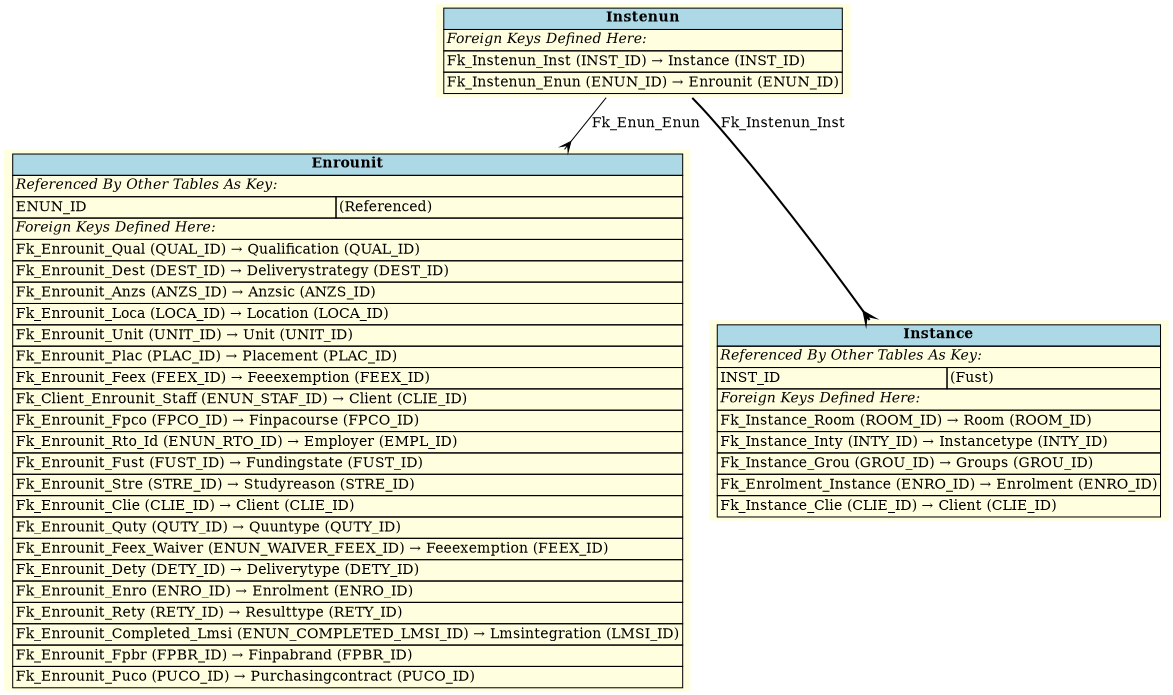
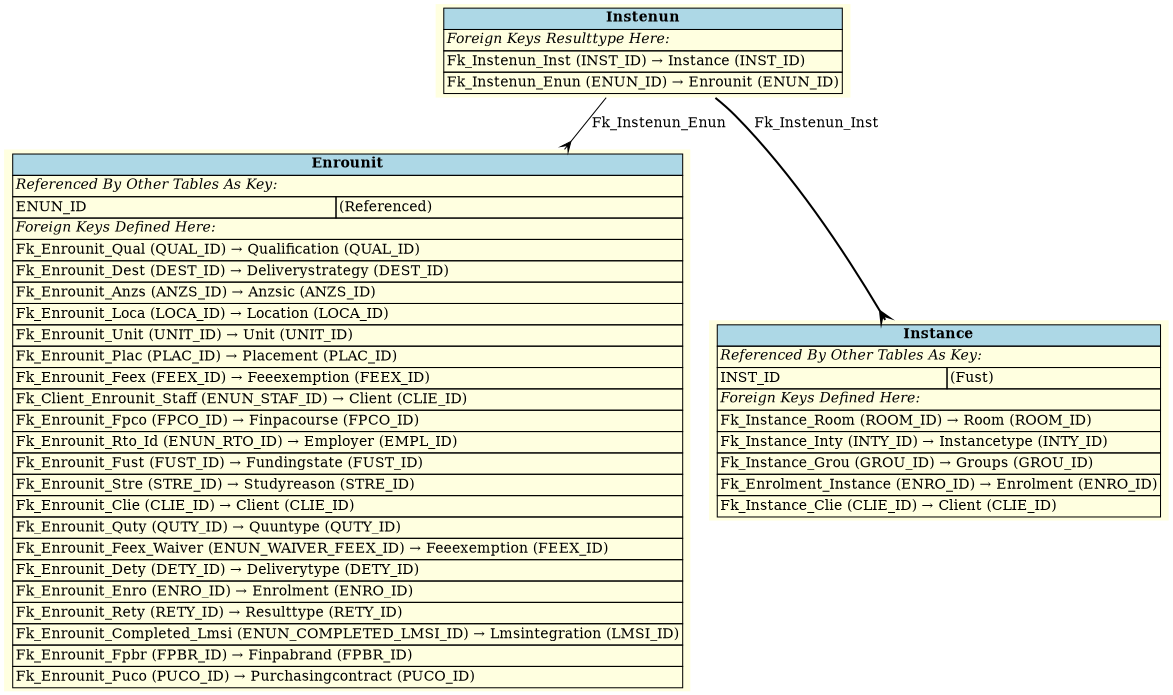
node "Instenun": text "Foreign Keys Defined Here:" -> "Foreign Keys Resulttype Here:"
edge "Instenun" -- "Enrounit": label " Fk_Enun_Enun " -> " Fk_Instenun_Enun "
